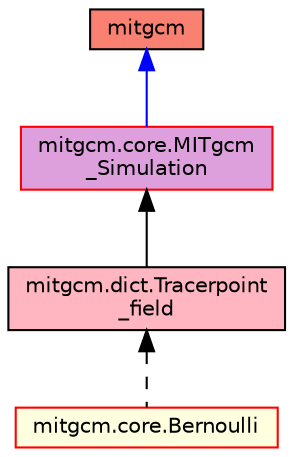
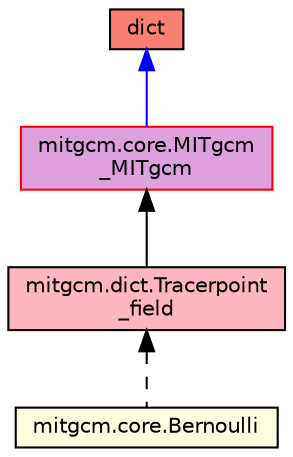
node "mitgcm": label "mitgcm" -> "dict"
node "mitgcm.core.MITgcm _Simulation": label "mitgcm.core.MITgcm _Simulation" -> "mitgcm.core.MITgcm _MITgcm"
node "mitgcm.core.Bernoulli": color red -> black
